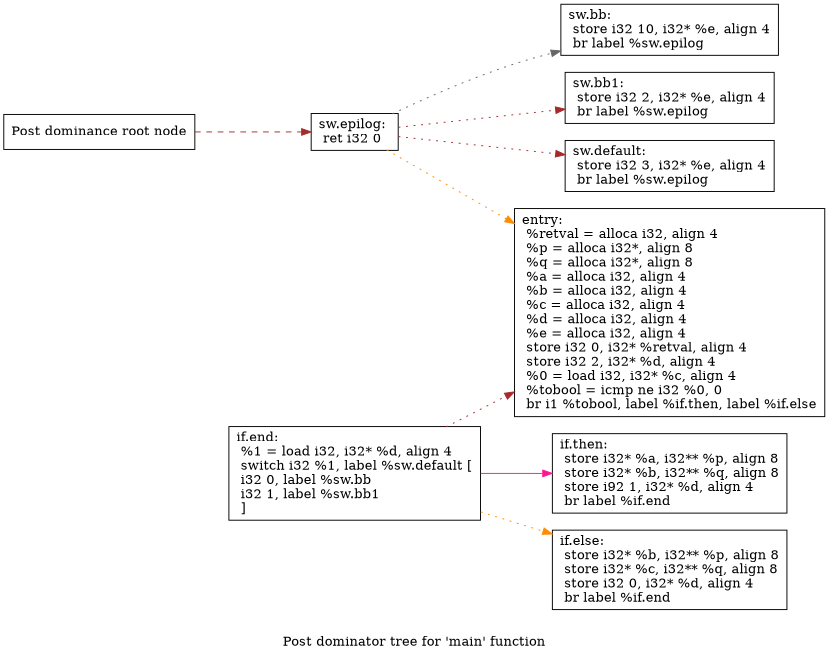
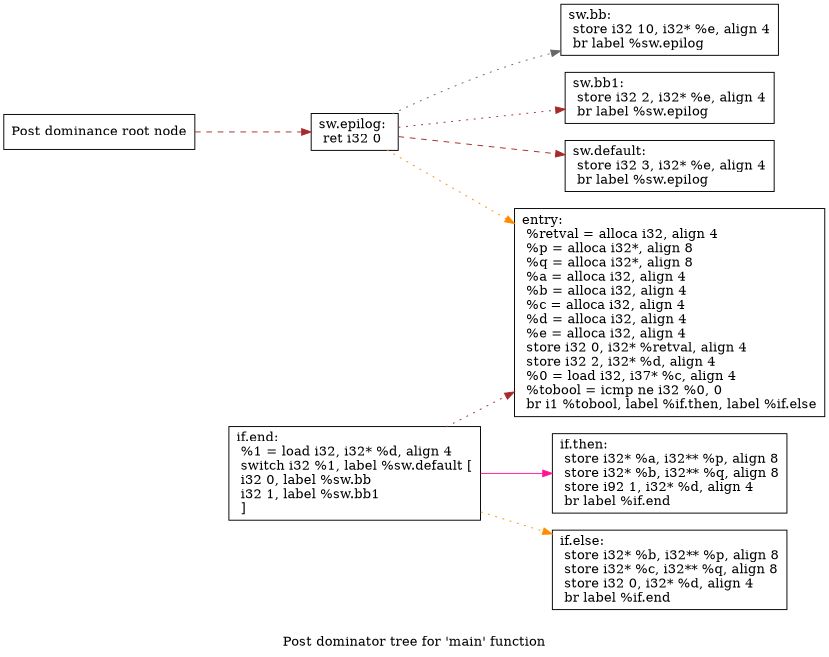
edge "sw.epilog:" -> "sw.default:": style dotted -> dashed
node "entry:": text "%0 = load i32, i32* %c, align 4" -> "%0 = load i32, i37* %c, align 4"
